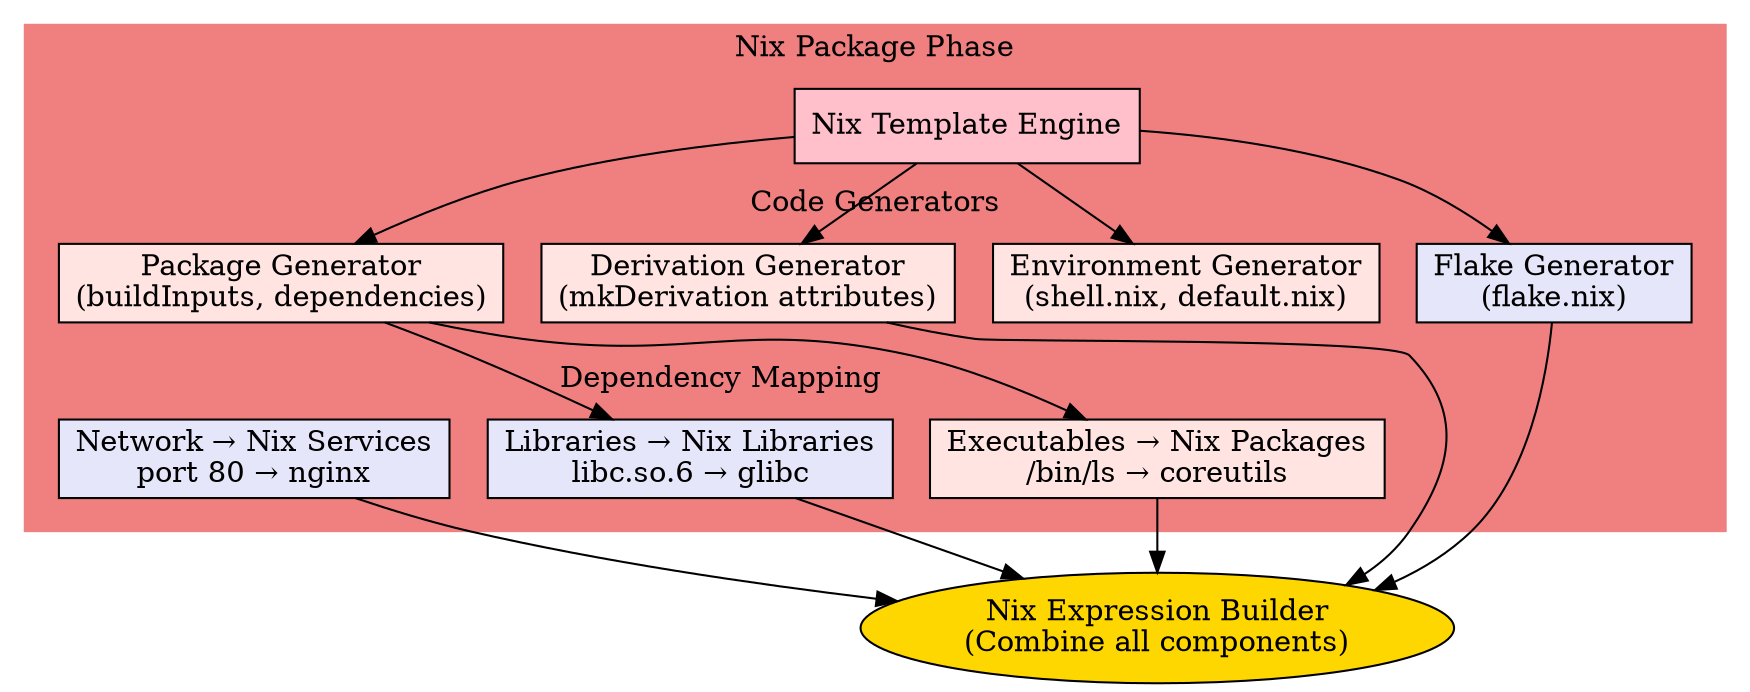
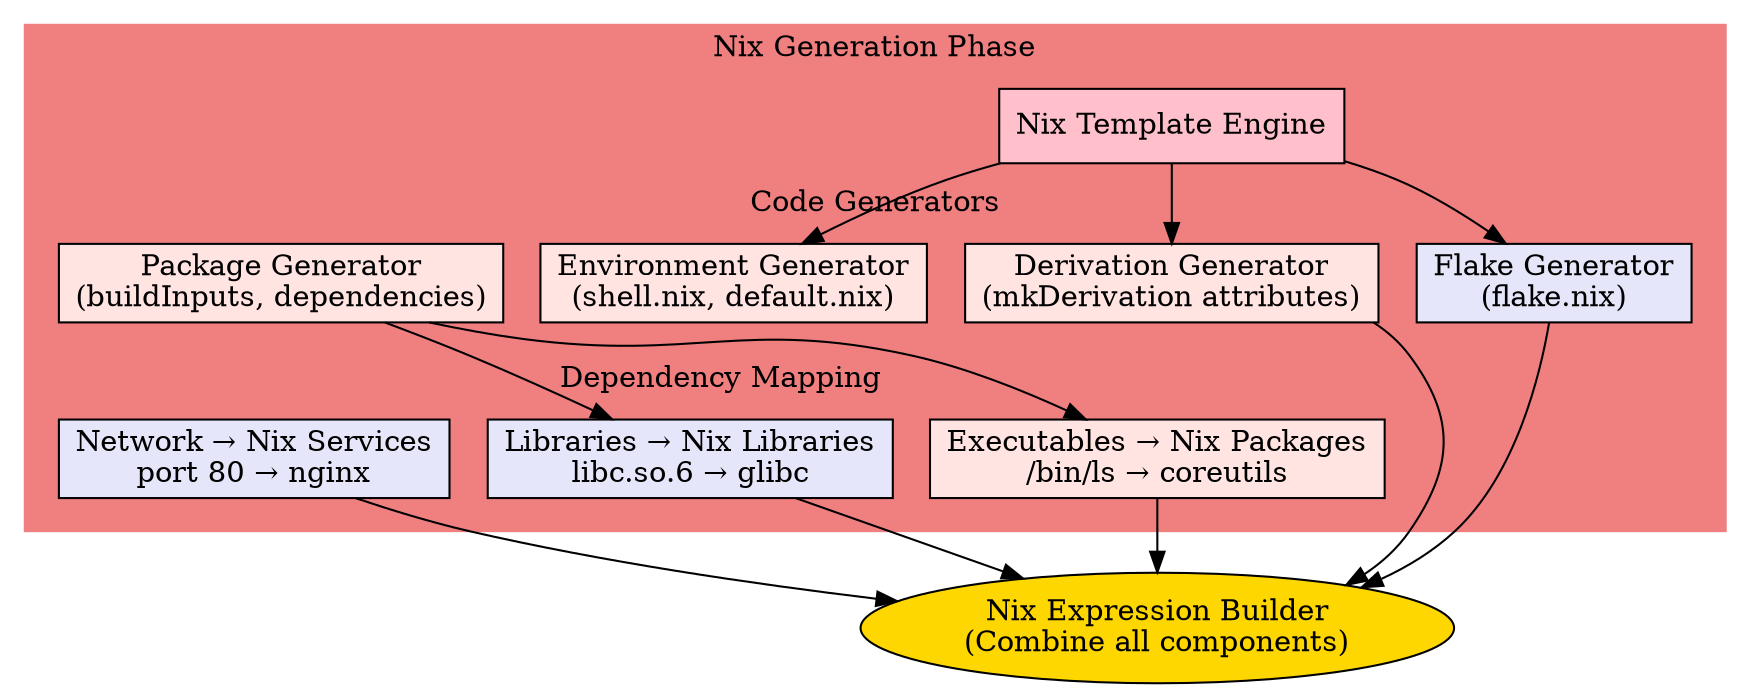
cluster "Nix Package Phase": label "Nix Package Phase" -> "Nix Generation Phase"
edge "Nix Template Engine" -> "Package Generator (buildInputs, dependencies)": removed
